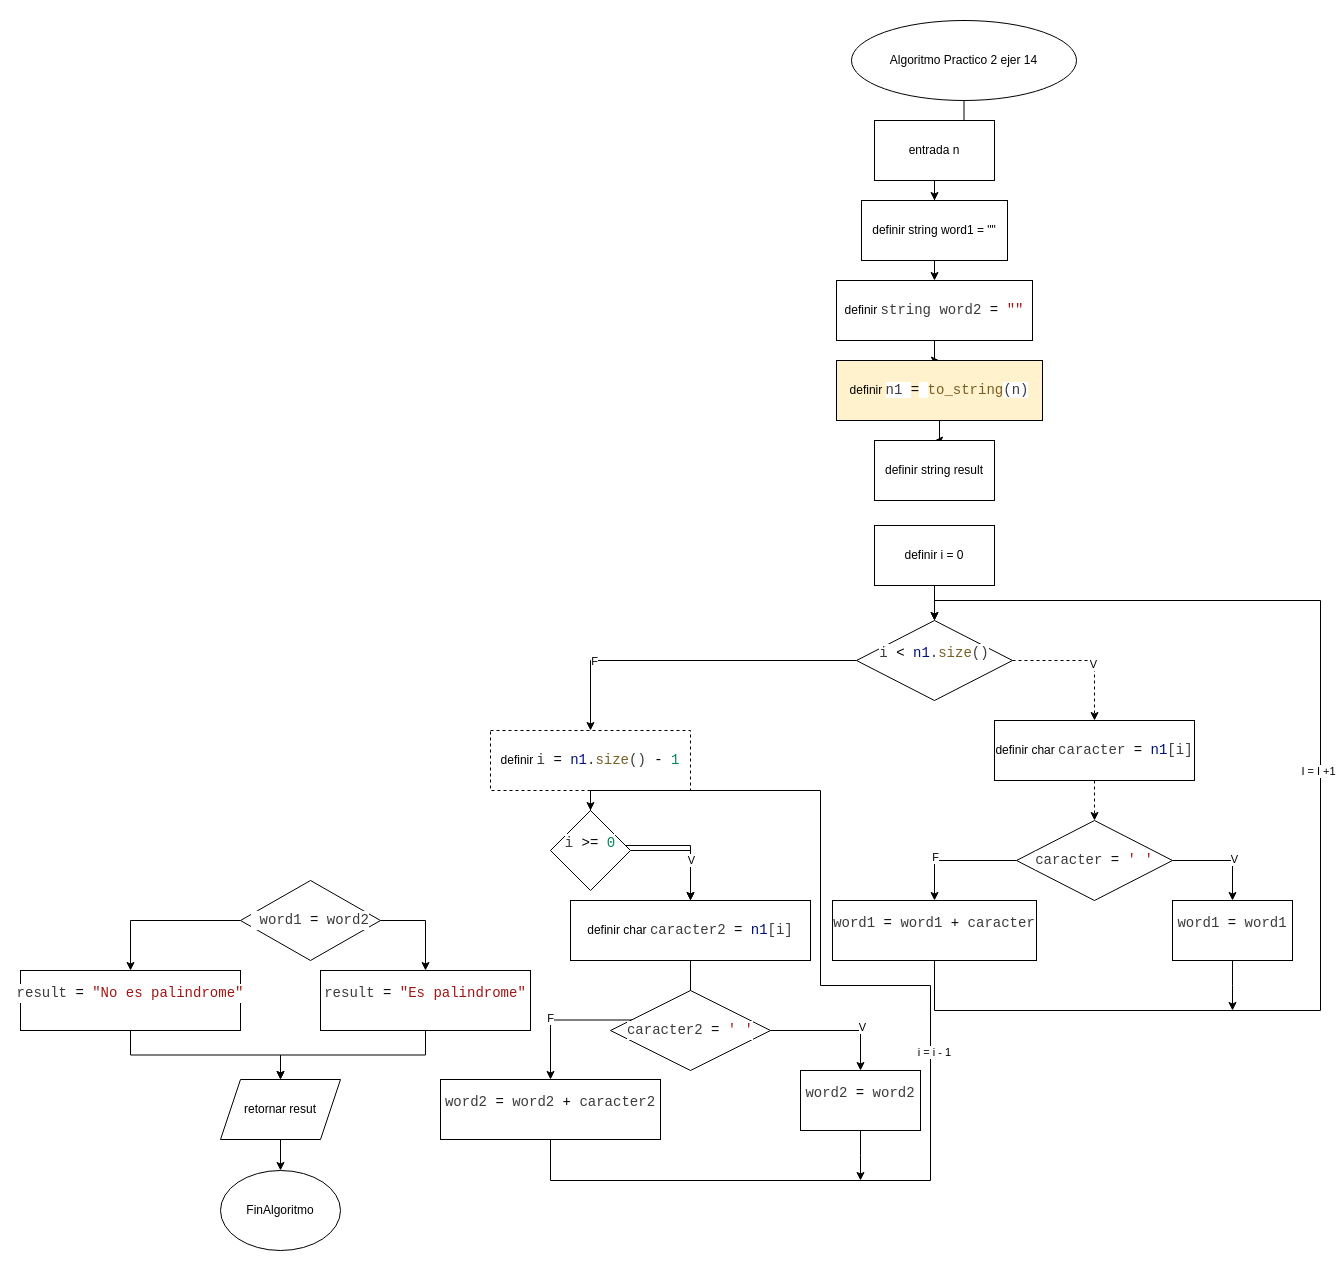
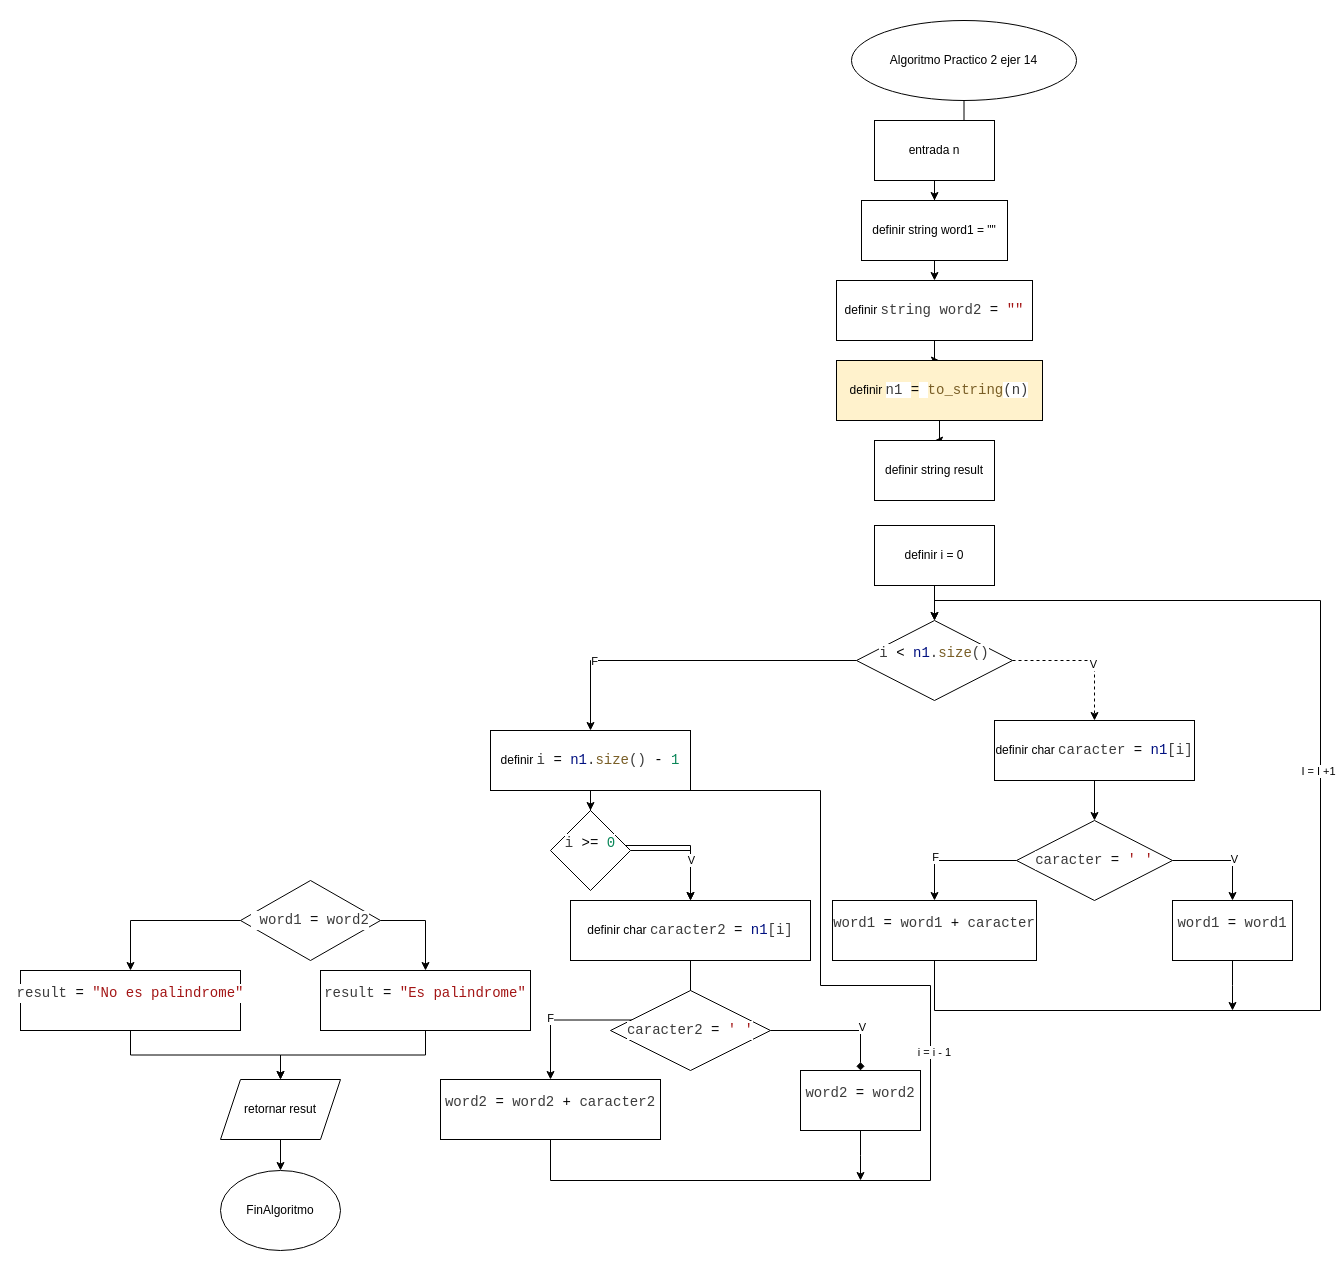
node "definir i = n1.size() - 1": style dashed -> solid
edge "definir char caracter = n1[i]" -> "caracter = ' '": style dashed -> solid
edge "caracter2 = ' '" -> "word2 = word2": arrowhead classic -> diamond
